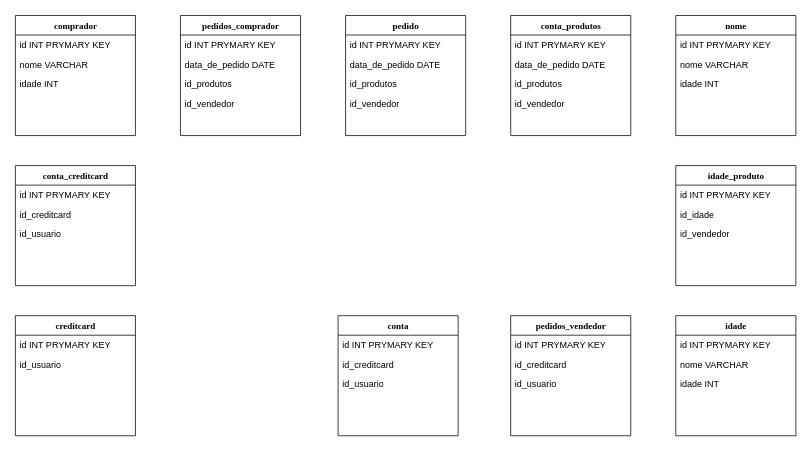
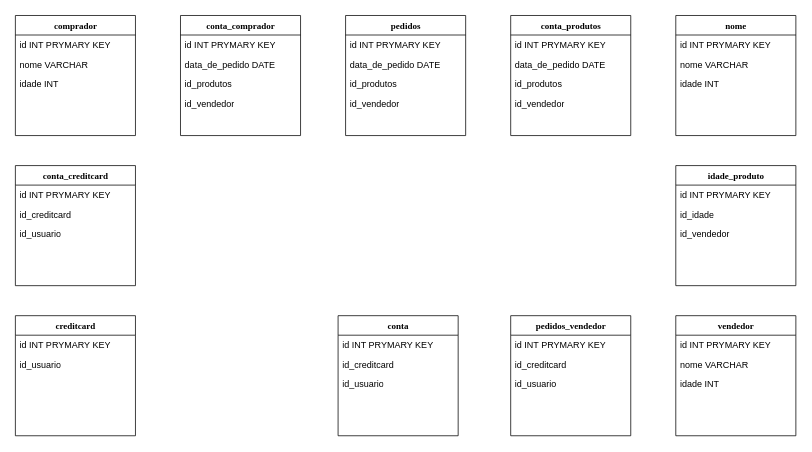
node "pedidos_comprador": label "pedidos_comprador" -> "conta_comprador"
node "pedido": label "pedido" -> "pedidos"
node "idade": label "idade" -> "vendedor"
